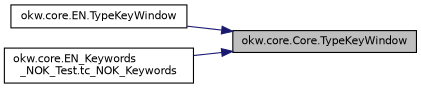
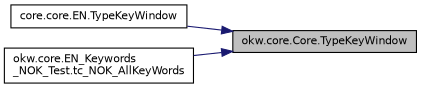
node "okw.core.EN.TypeKeyWindow": label "okw.core.EN.TypeKeyWindow" -> "core.core.EN.TypeKeyWindow"
node "okw.core.EN_Keywords _NOK_Test.tc_NOK_Keywords": label "okw.core.EN_Keywords _NOK_Test.tc_NOK_Keywords" -> "okw.core.EN_Keywords _NOK_Test.tc_NOK_AllKeyWords"
